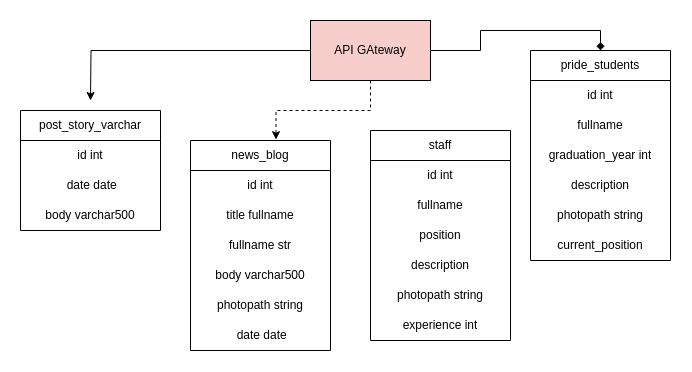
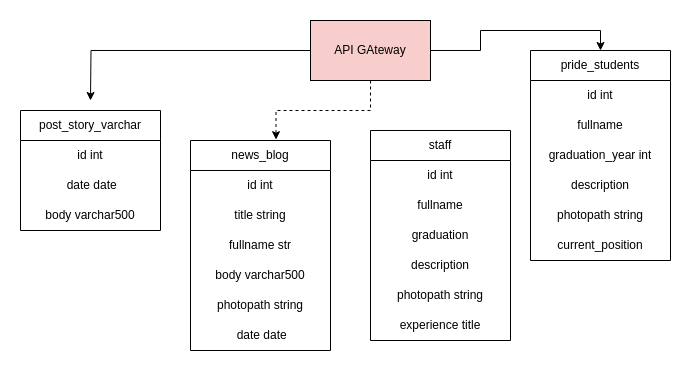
edge "API GAteway" -> "pride_students": arrowhead diamond -> classic
node "title fullname": label "title fullname" -> "title string"
node "position": label "position" -> "graduation"
node "experience int": label "experience int" -> "experience title"
